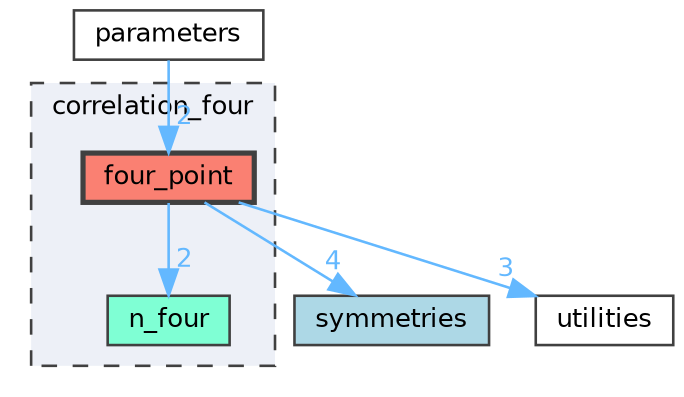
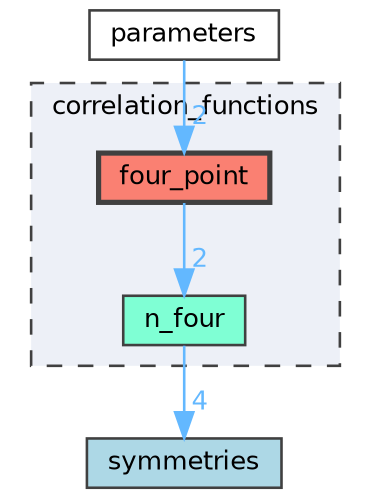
cluster "correlation_four": label "correlation_four" -> "correlation_functions"
edge "four_point" -> "symmetries": now "n_four" -> "symmetries"
node "utilities": removed
